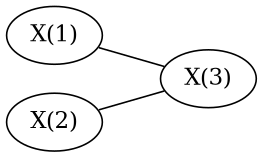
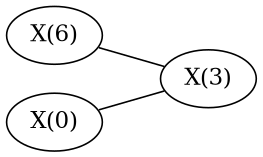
node "X(1)": label "X(1)" -> "X(6)"
node "X(2)": label "X(2)" -> "X(0)"
